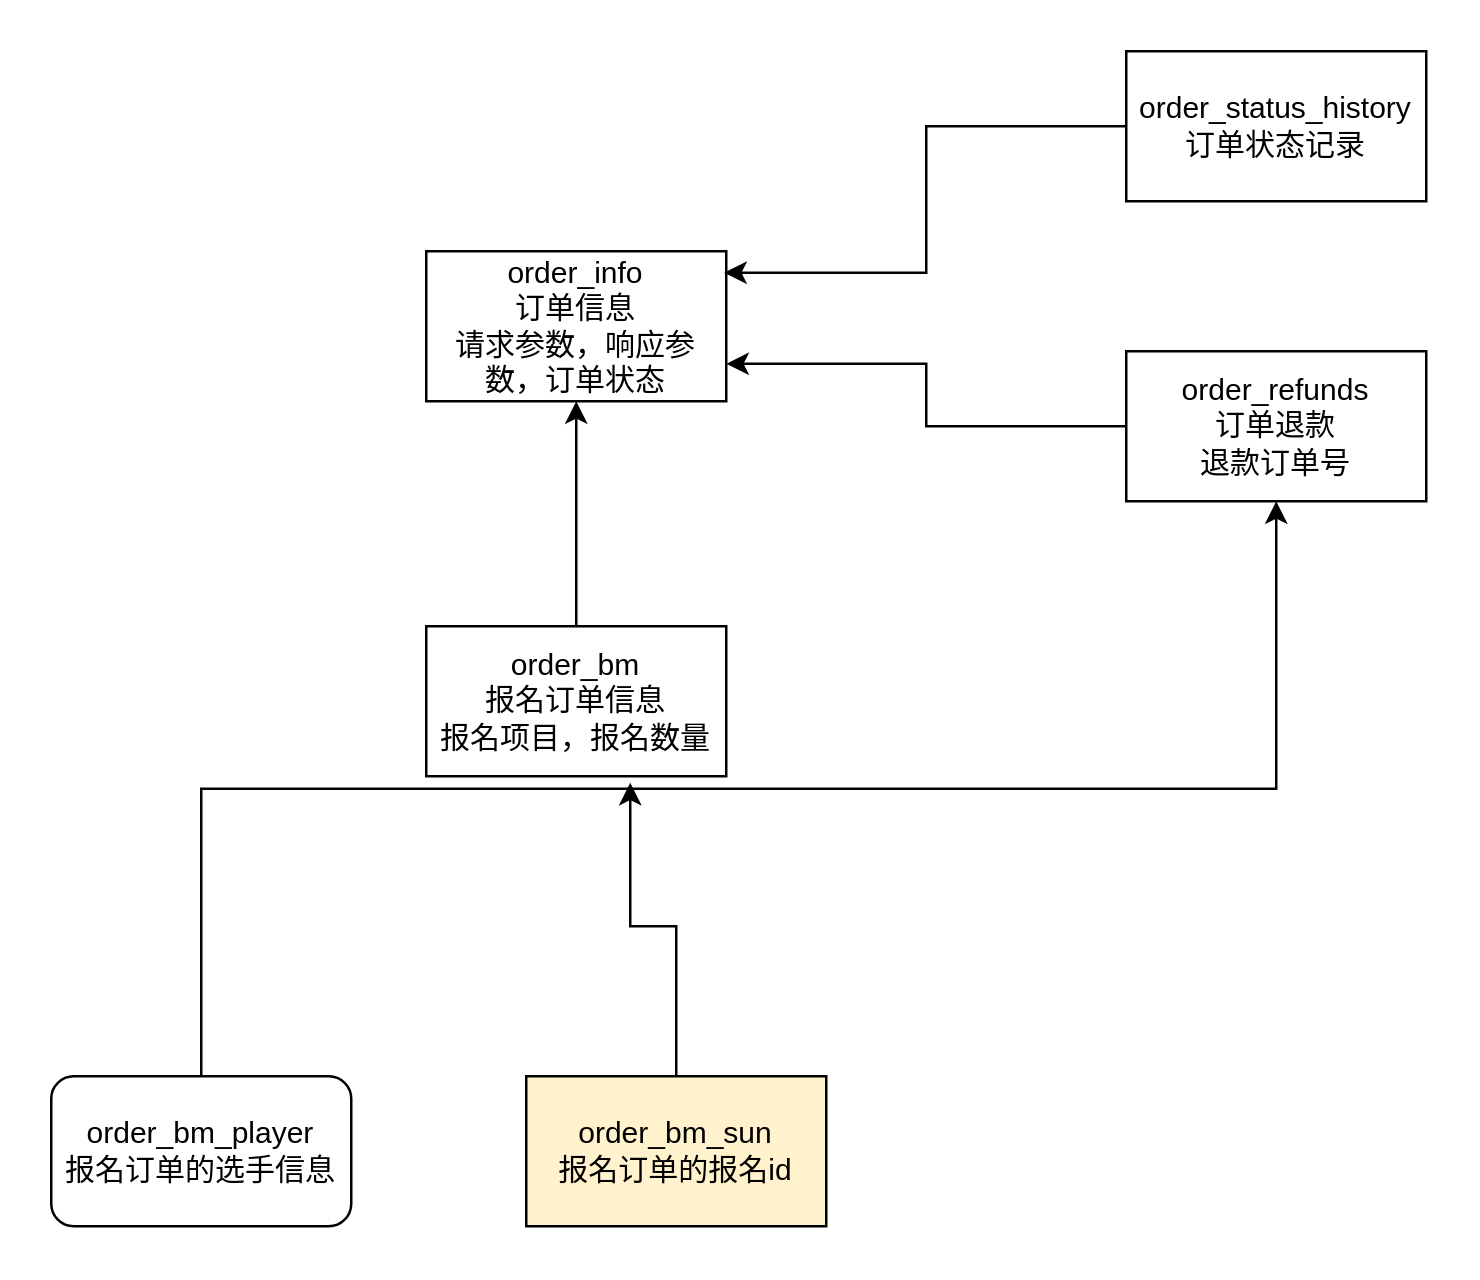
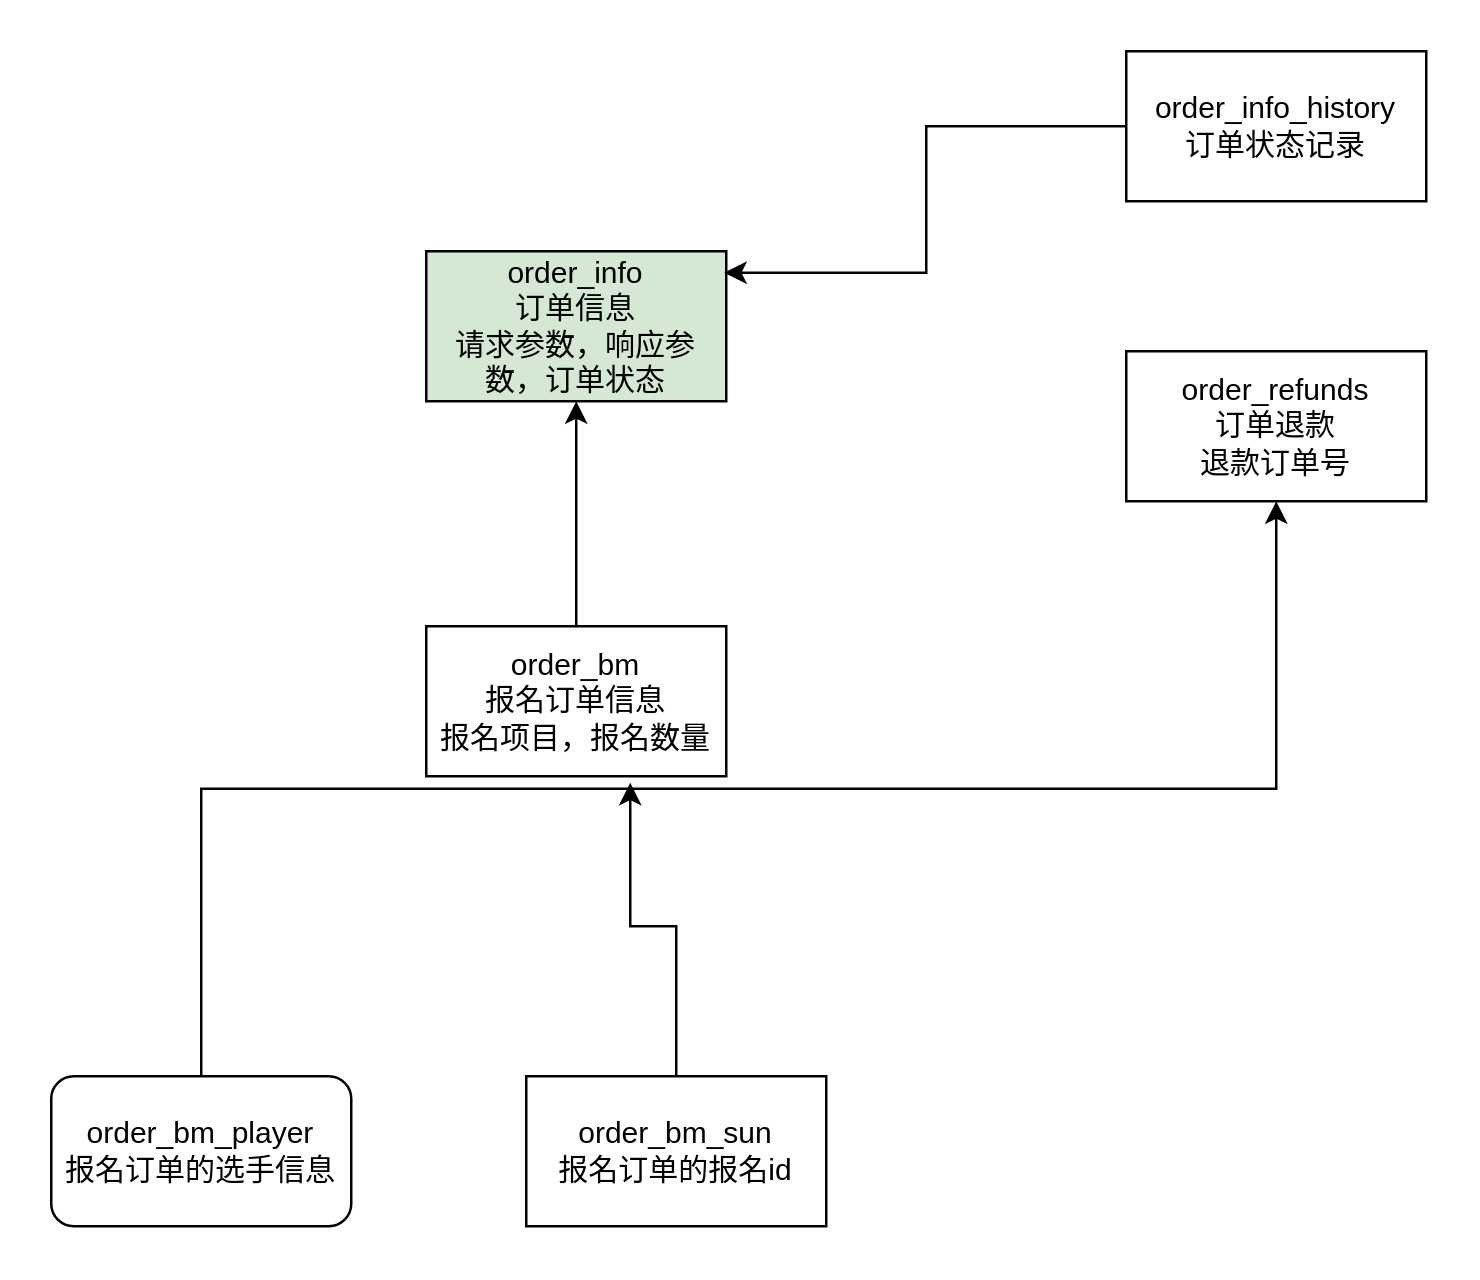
node "order_status_history 订单状态记录": label "order_status_history 订单状态记录" -> "order_info_history 订单状态记录"
node "order_info 订单信息 请求参数，响应参数，订单状态": fillcolor #ffffff -> #d5e8d4
edge "order_refunds 订单退款 退款订单号" -> "order_info 订单信息 请求参数，响应参数，订单状态": removed
node "order_bm_sun 报名订单的报名id": fillcolor #fff2cc -> #ffffff
